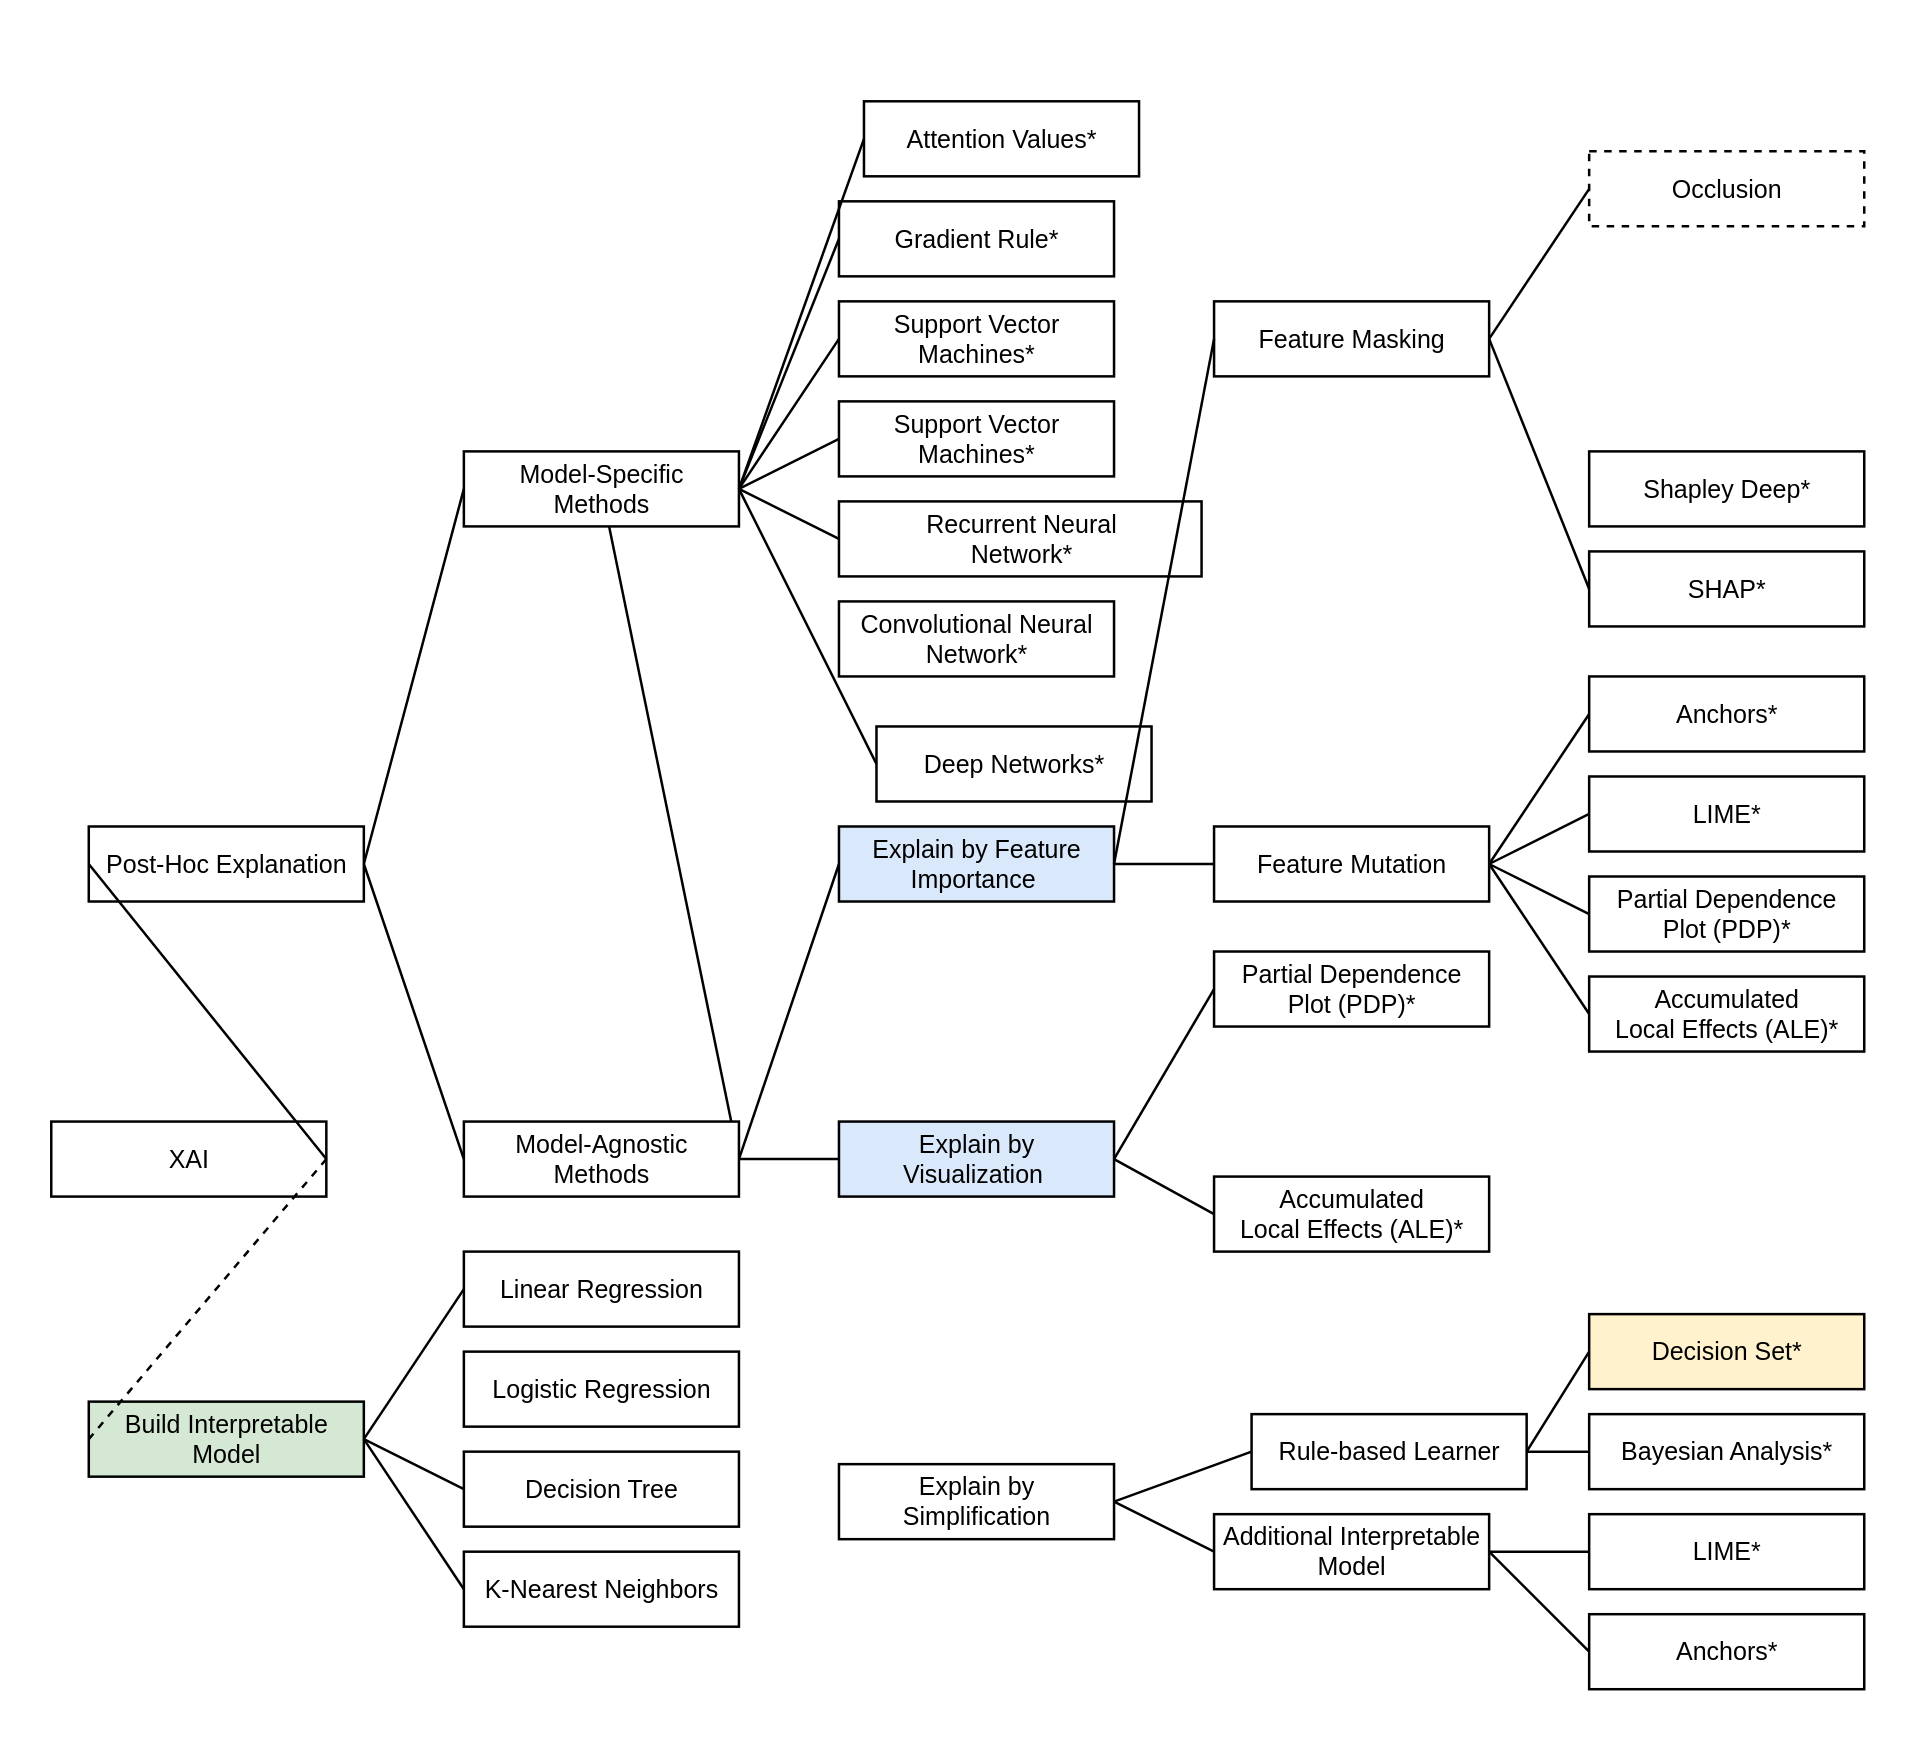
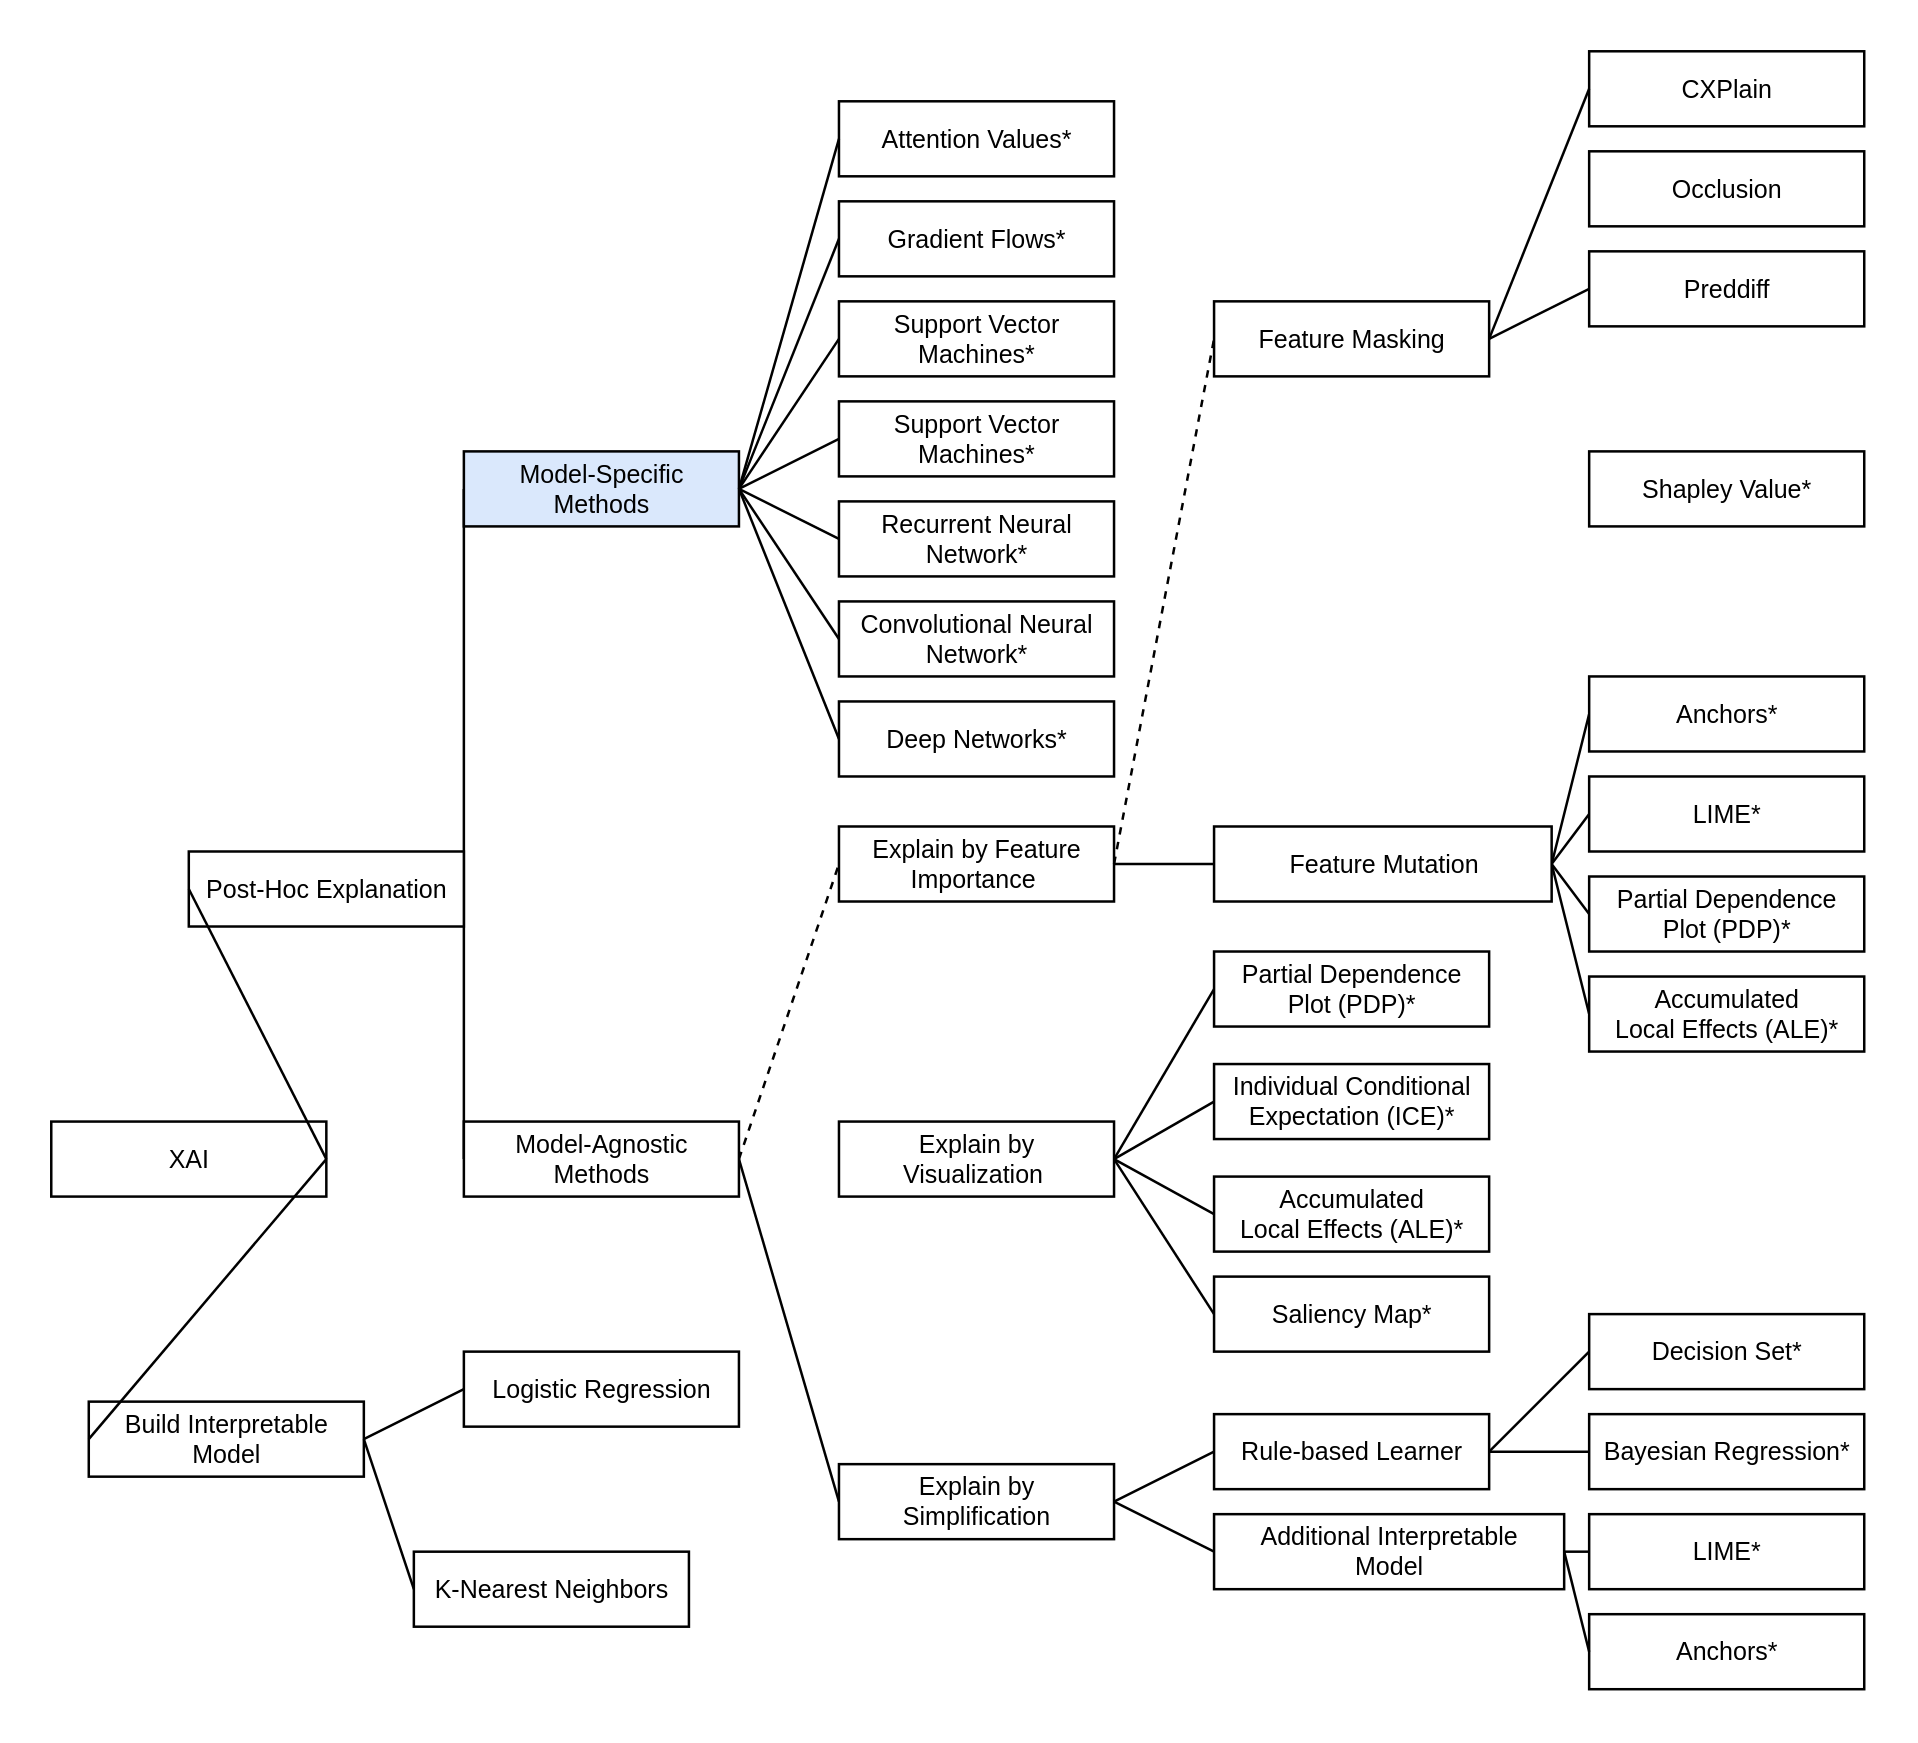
node "CXPlain": added
node "Attention Values*": moved (1001, 139) -> (976, 139)
node "Occlusion": style dashed -> solid
edge "CXPlain" -- "Feature Masking": added
node "Gradient Rule*": label "Gradient Rule*" -> "Gradient Flows*"
edge "Occlusion" -- "Feature Masking": removed
node "Preddiff": added
edge "Preddiff" -- "Feature Masking": added
edge "Feature Masking" -- "SHAP*": removed
node "Model-Specific Methods": fillcolor #ffffff -> #dae8fc
node "Shapley Deep*": label "Shapley Deep*" -> "Shapley Value*"
node "Recurrent Neural Network*": size 363x75 -> 275x75
edge "Model-Specific Methods" -- "Convolutional Neural Network*": added
node "SHAP*": removed
edge "Feature Masking" -- "Explain by Feature Importance": style solid -> dashed
node "Deep Networks*": moved (1014, 764) -> (976, 739)
edge "Model-Specific Methods" -- "Model-Agnostic Methods": now "Explain by Simplification" -- "Model-Agnostic Methods"
node "Post-Hoc Explanation": moved (226, 864) -> (326, 889)
node "Explain by Feature Importance": fillcolor #dae8fc -> #ffffff
node "Feature Mutation": size 275x75 -> 338x75
edge "Explain by Feature Importance" -- "Model-Agnostic Methods": style solid -> dashed
node "Individual Conditional Expectation (ICE)*": added
edge "Individual Conditional Expectation (ICE)*" -- "Explain by Visualization": added
edge "Model-Agnostic Methods" -- "Explain by Visualization": removed
node "Explain by Visualization": fillcolor #dae8fc -> #ffffff
edge "Explain by Visualization" -- "Saliency Map*": added
node "Linear Regression": removed
edge "XAI" -- "Build Interpretable Model": style dashed -> solid
node "Saliency Map*": added
node "Decision Set*": fillcolor #fff2cc -> #ffffff
edge "Linear Regression" -- "Build Interpretable Model": removed
edge "Logistic Regression" -- "Build Interpretable Model": added
node "Build Interpretable Model": fillcolor #d5e8d4 -> #ffffff
node "Rule-based Learner": moved (1389, 1451) -> (1351, 1451)
node "Bayesian Analysis*": label "Bayesian Analysis*" -> "Bayesian Regression*"
edge "Build Interpretable Model" -- "Decision Tree": removed
node "Decision Tree": removed
node "Additional Interpretable Model": size 275x75 -> 350x75
node "K-Nearest Neighbors": moved (601, 1589) -> (551, 1589)
